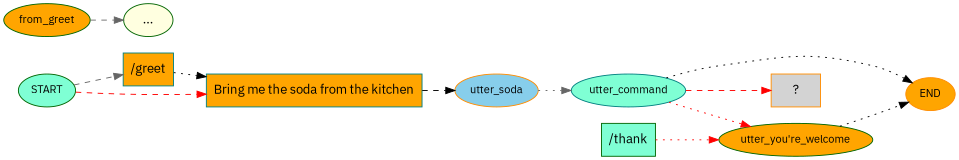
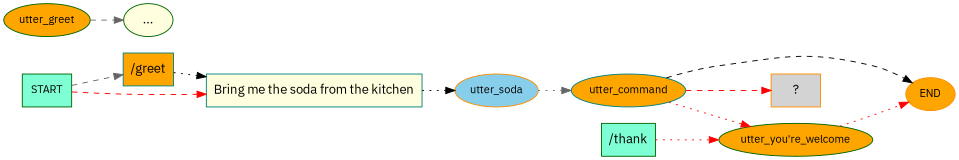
node "from_greet": label "from_greet" -> "utter_greet"
edge "utter_command" -> "END": style dotted -> dashed
node "START": shape ellipse -> box
node "Bring me the soda from the kitchen": fillcolor orange -> lightyellow
edge "Bring me the soda from the kitchen" -> "utter_soda": style dashed -> dotted
node "utter_command": fillcolor aquamarine -> orange
edge "utter_you're_welcome" -> "END": color black -> red
